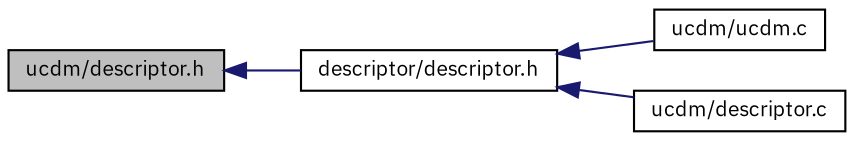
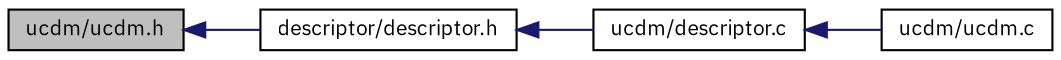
edge "ucdm/ucdm.c" -> "descriptor/descriptor.h": now "ucdm/ucdm.c" -> "ucdm/descriptor.c"
node "ucdm/descriptor.h": label "ucdm/descriptor.h" -> "ucdm/ucdm.h"
